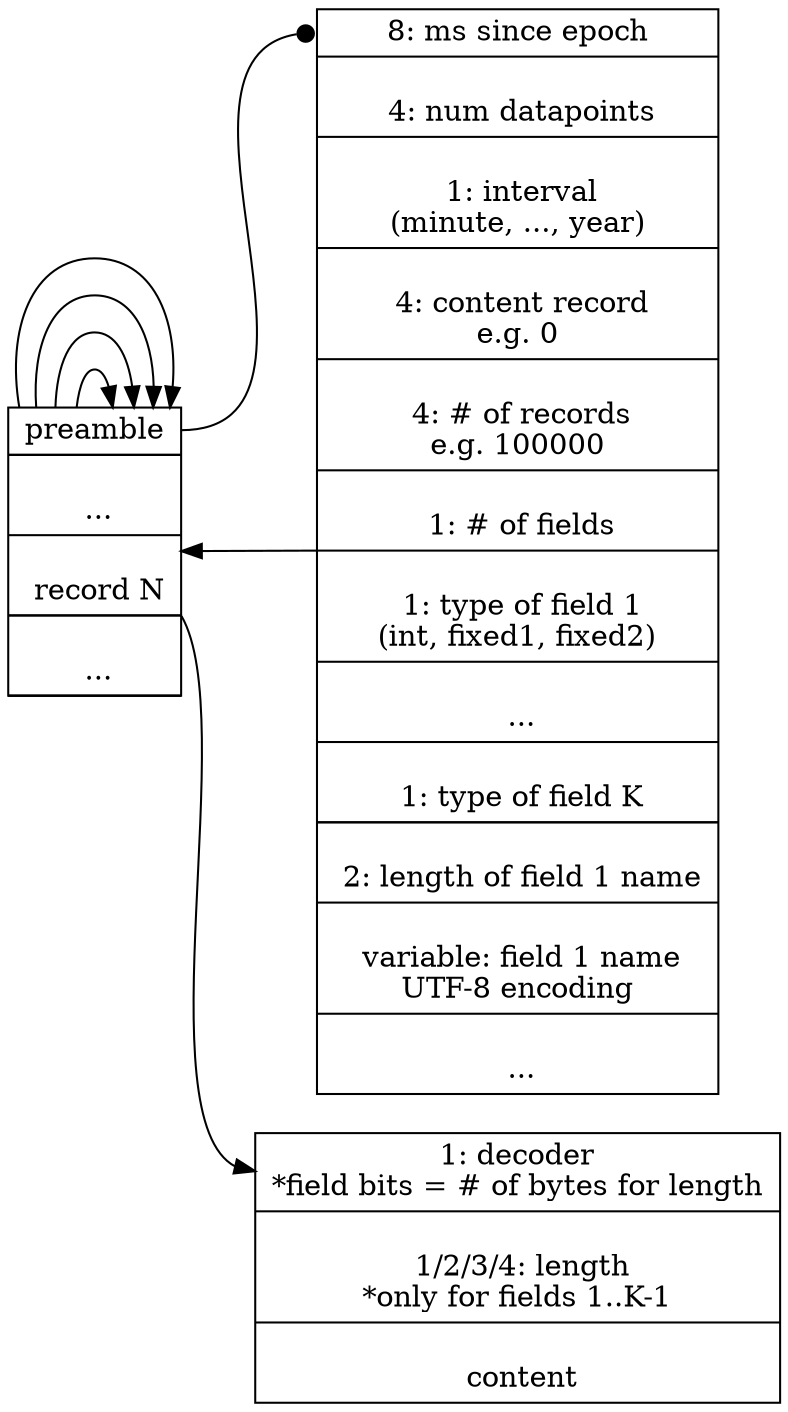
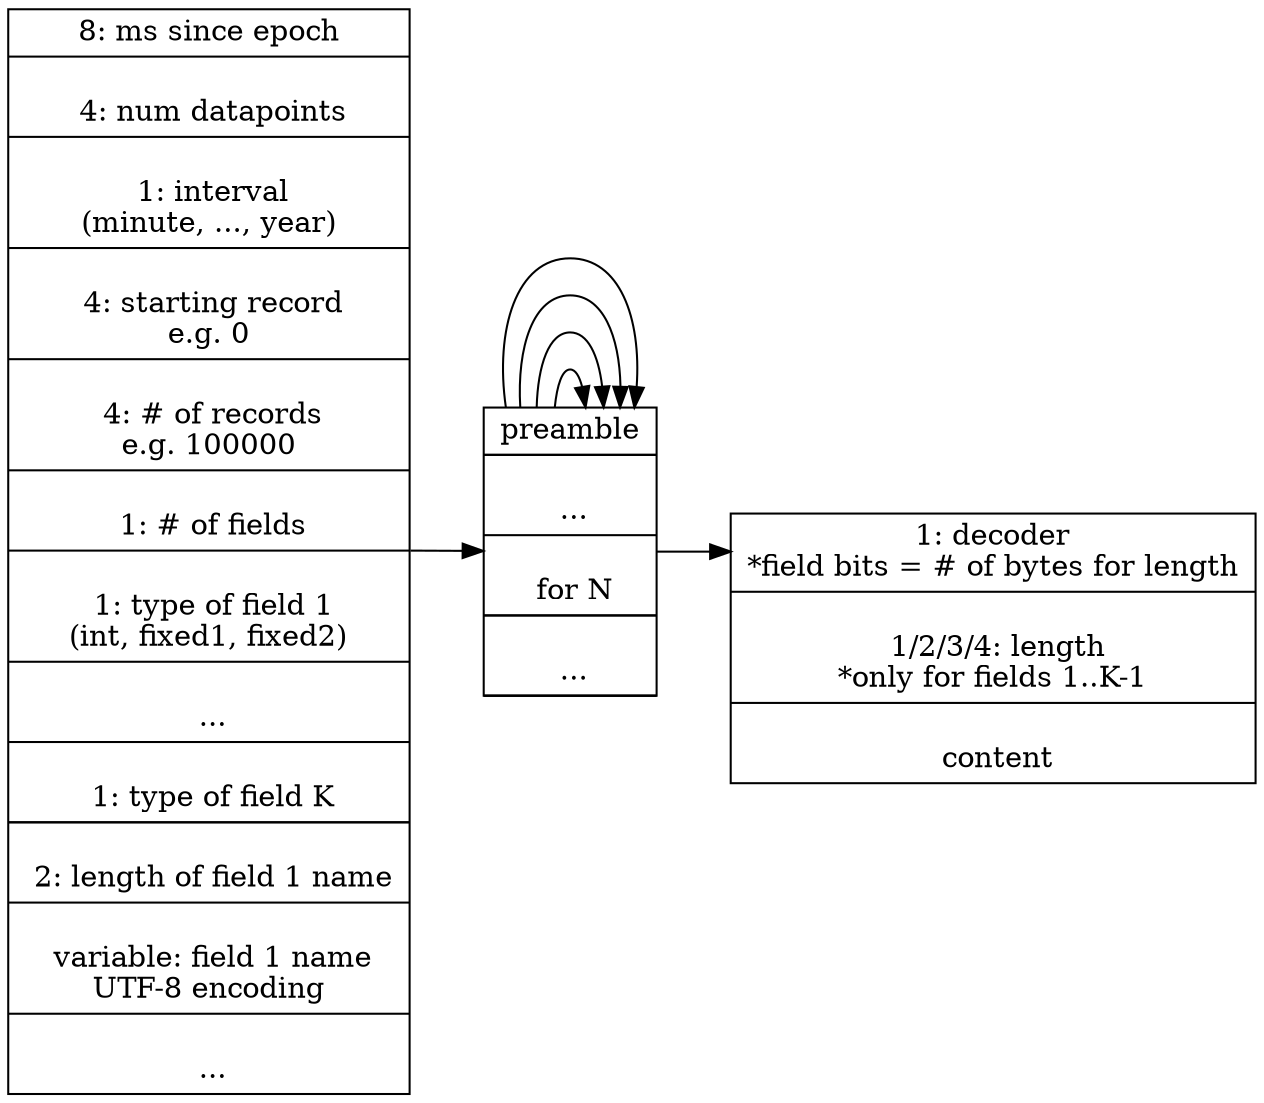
edge "preamble" -> "8: ms since epoch": removed
node "8: ms since epoch": text "4: content record" -> "4: starting record"
node "preamble": text "record N" -> "for N"
